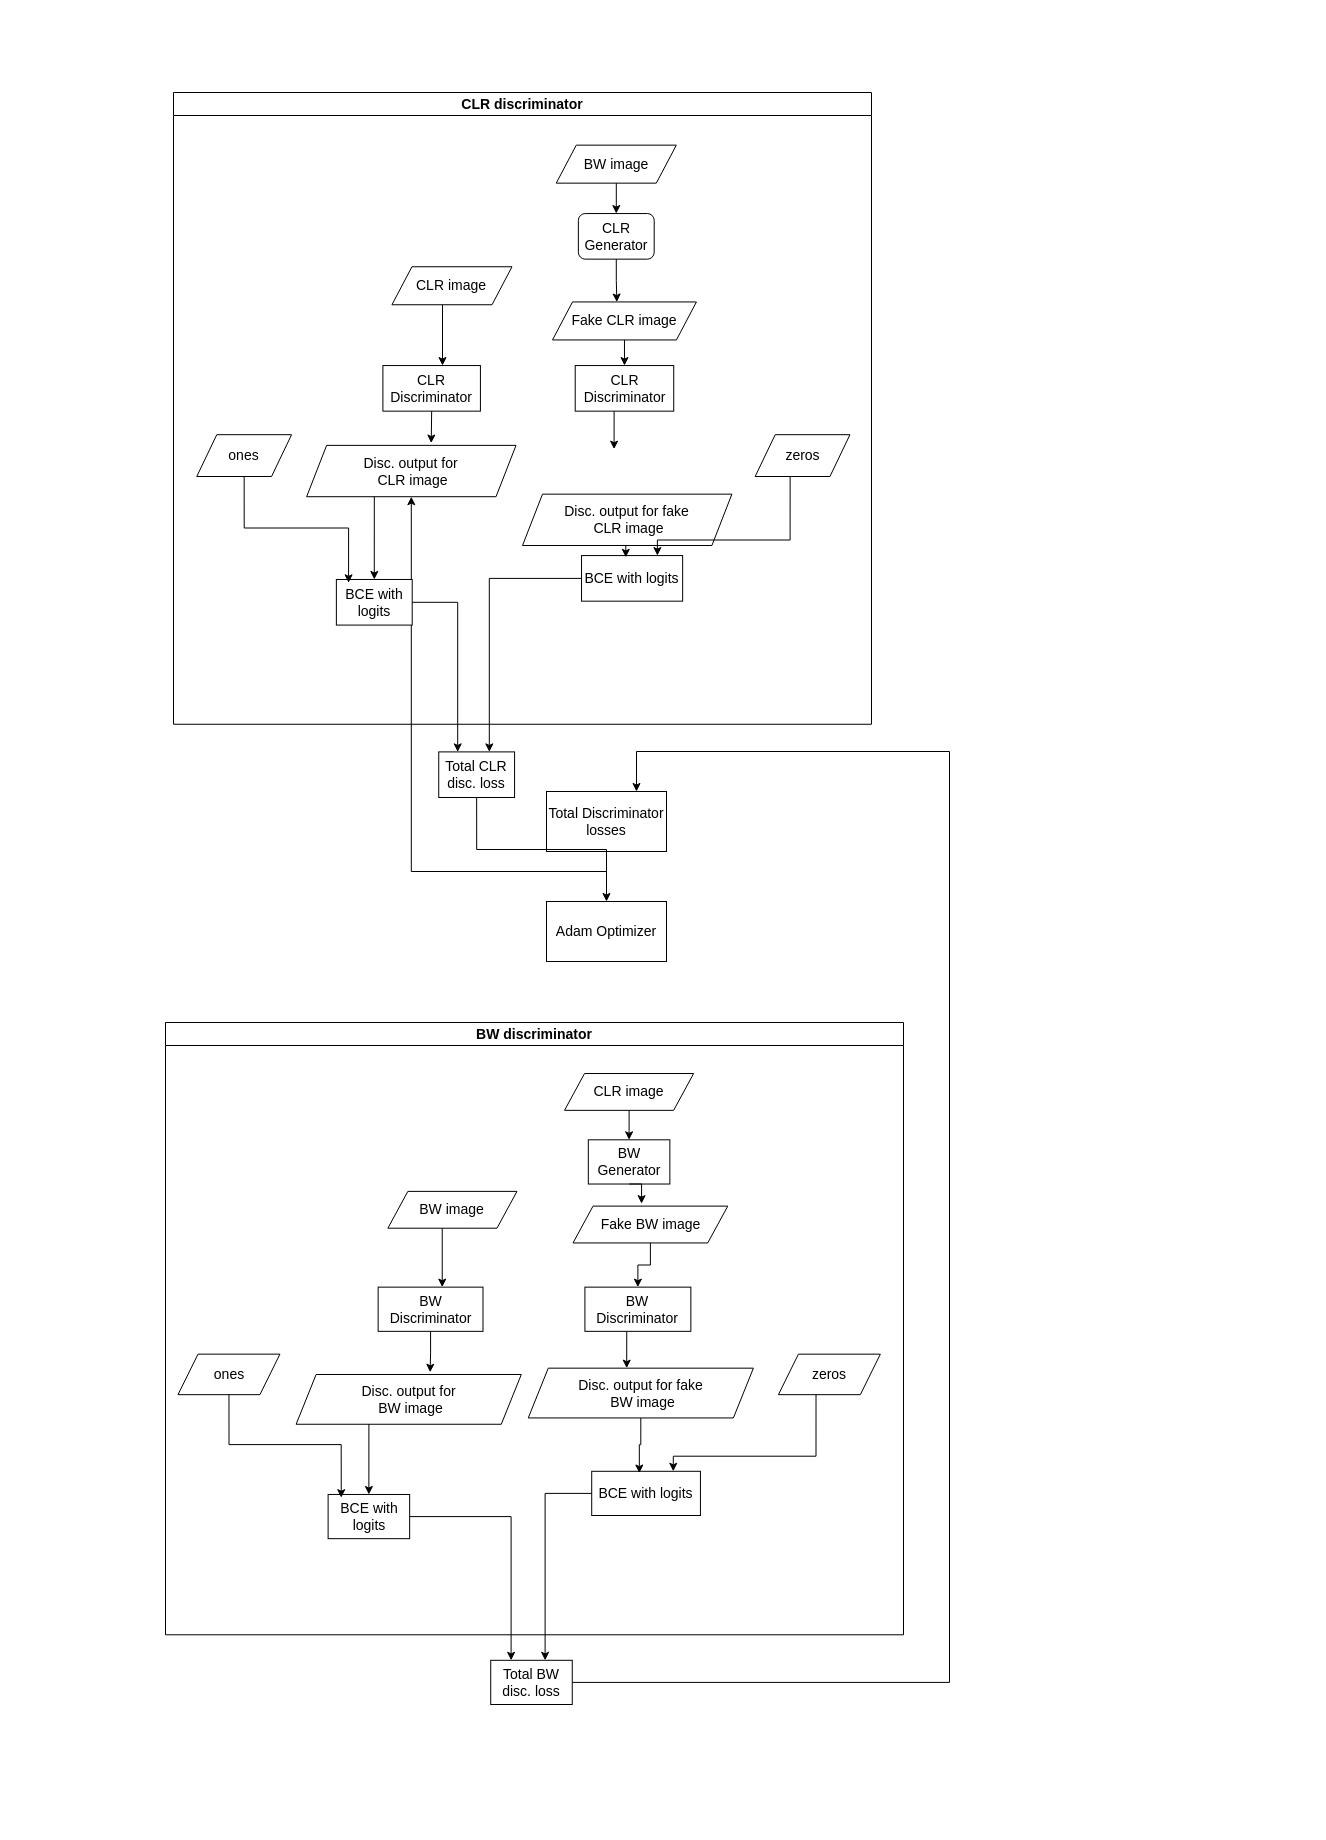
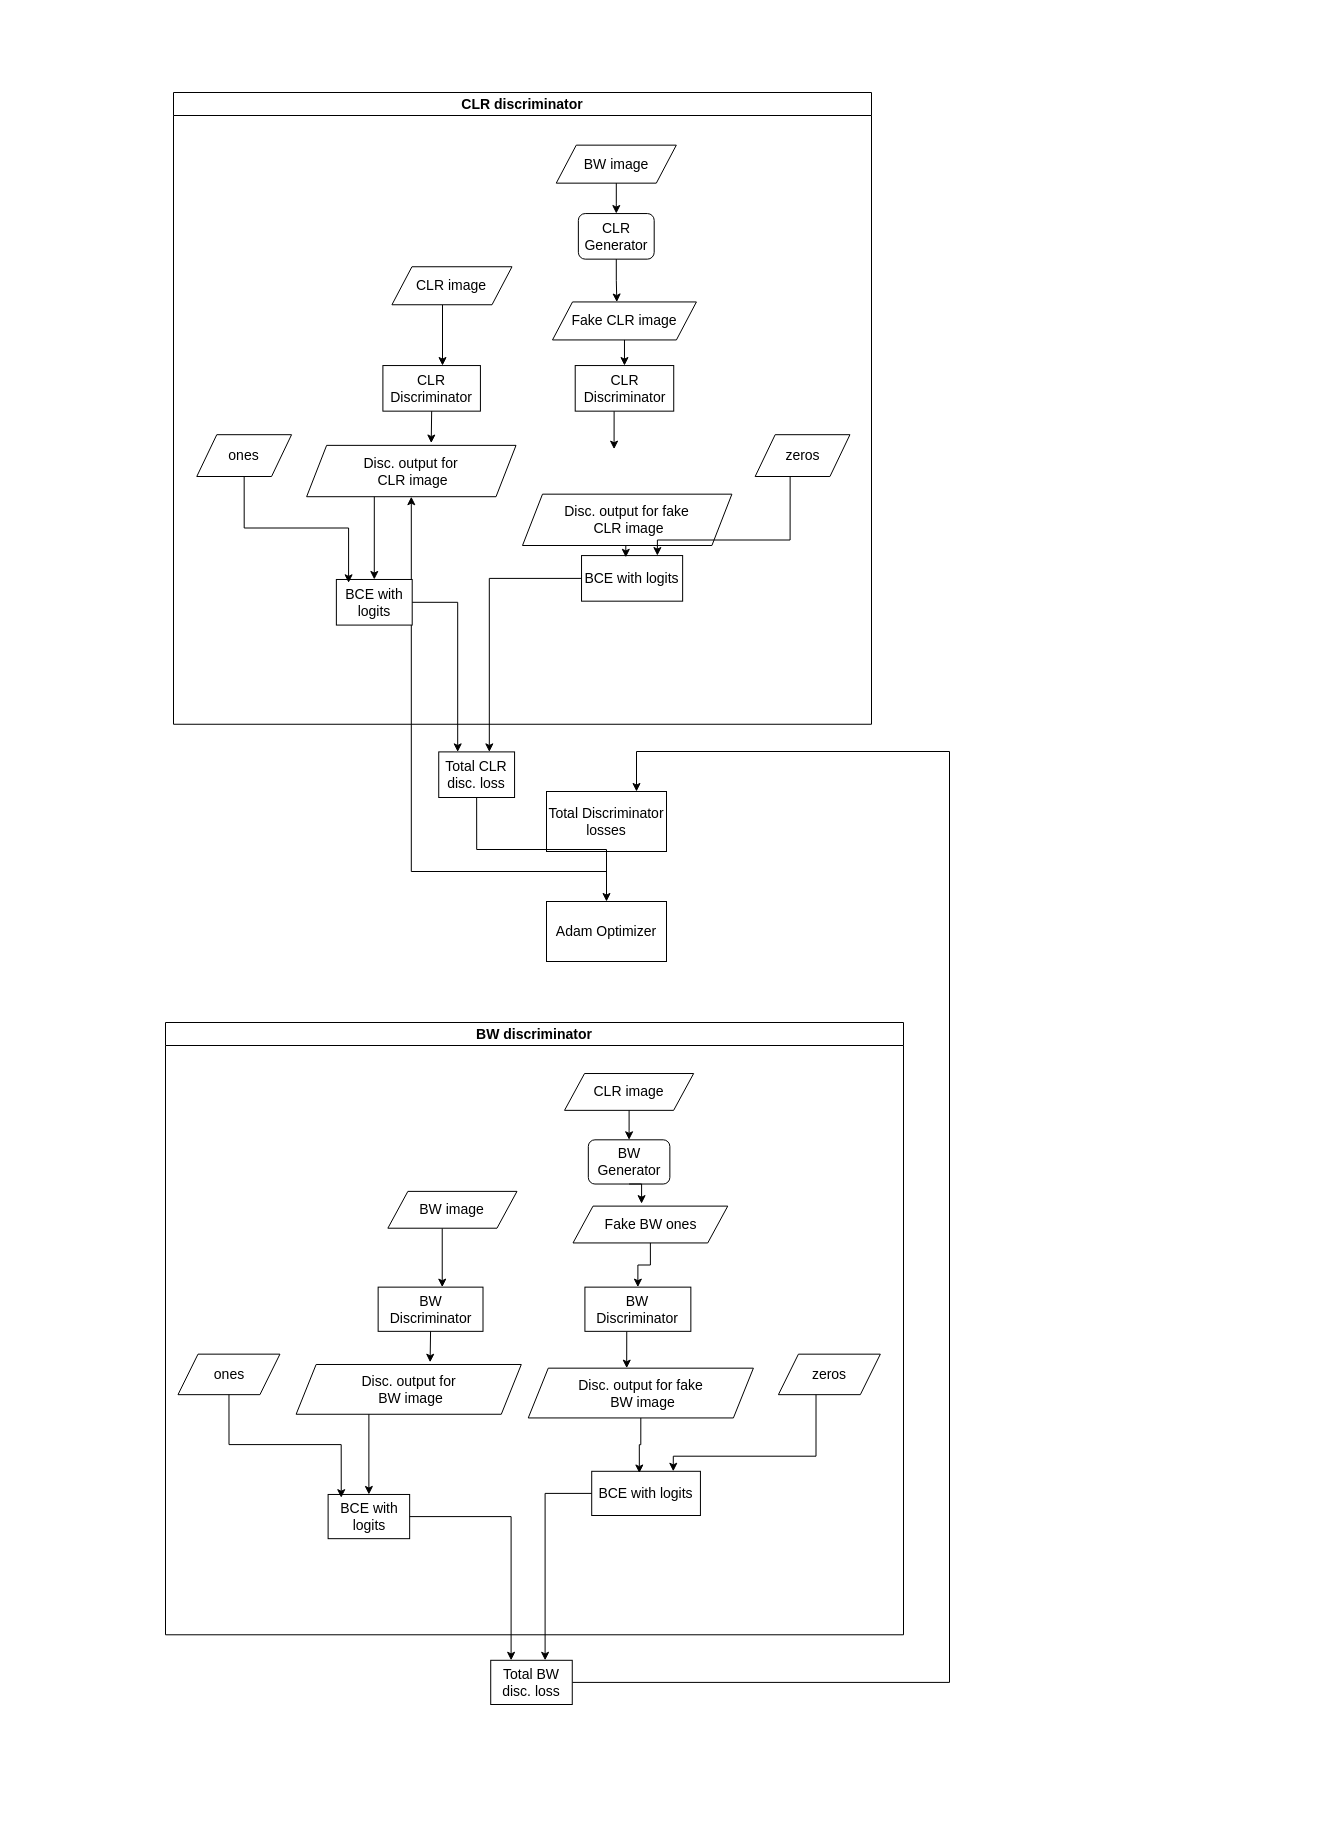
node "BW Generator": shape rectangle -> rounded rectangle
node "Fake BW image": label "Fake BW image" -> "Fake BW ones"
node "Disc. output for BW image": moved (409, 1399) -> (409, 1389)
